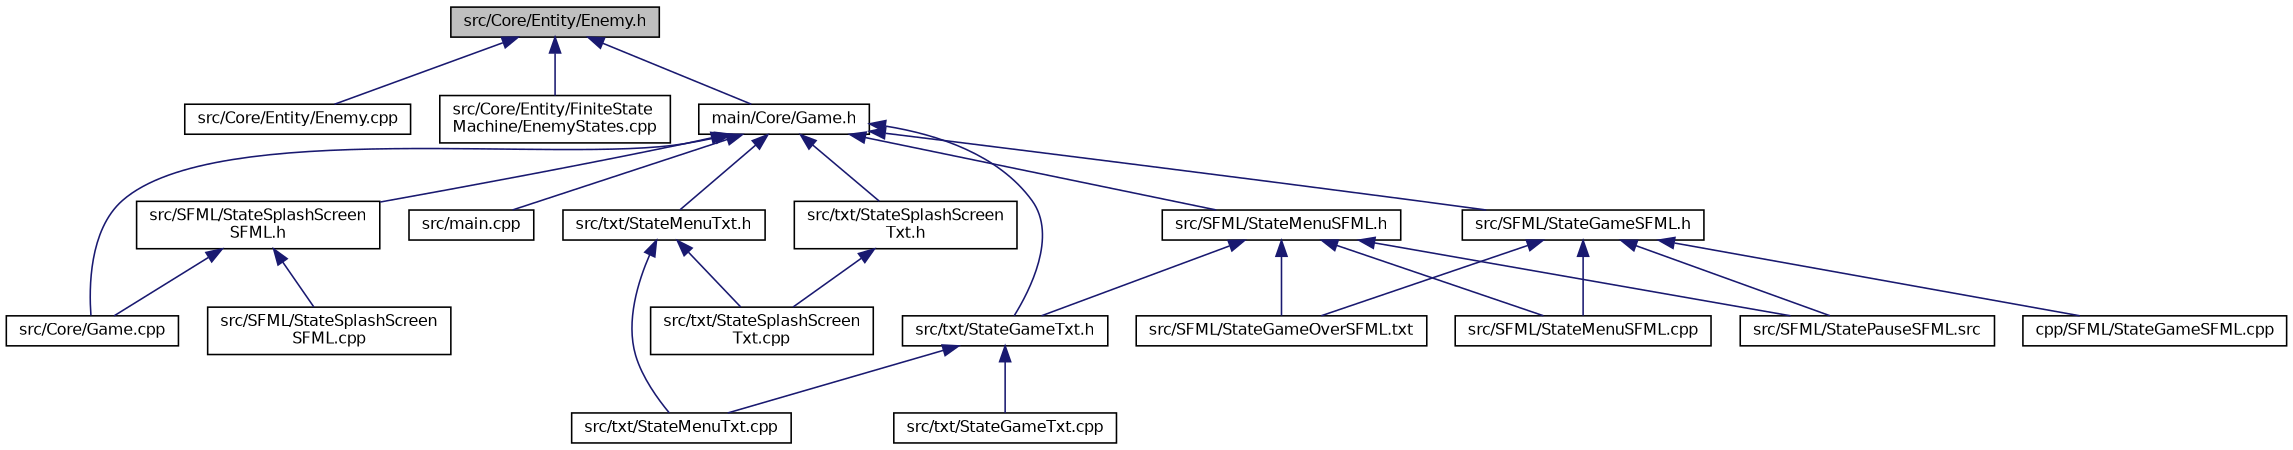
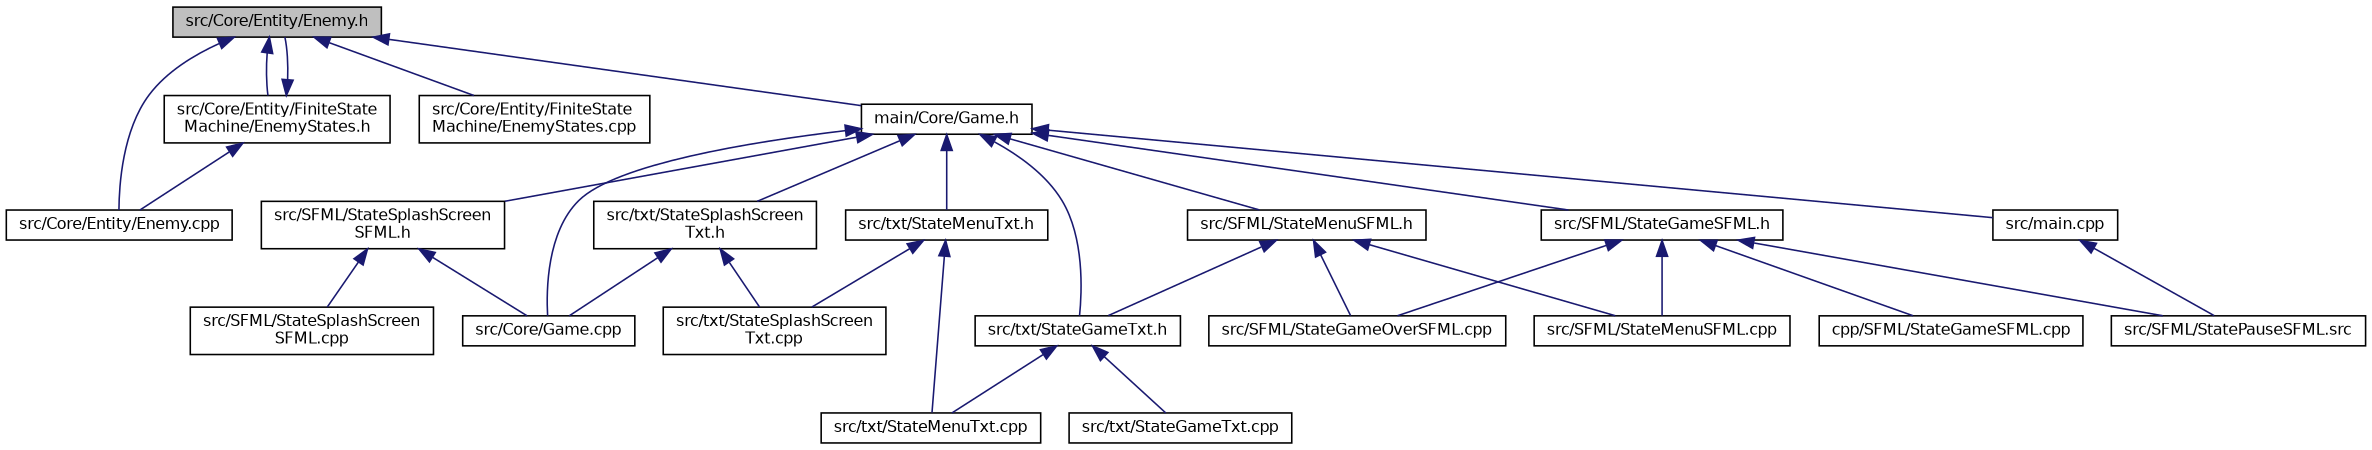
node "src/Core/Entity/FiniteState Machine/EnemyStates.h": added
edge "src/SFML/StatePauseSFML.src" -> "src/SFML/StateMenuSFML.h": now "src/SFML/StatePauseSFML.src" -> "src/main.cpp"
edge "src/Core/Game.cpp" -> "src/txt/StateSplashScreen Txt.h": added
node "src/SFML/StateGameOverSFML.txt": label "src/SFML/StateGameOverSFML.txt" -> "src/SFML/StateGameOverSFML.cpp"
